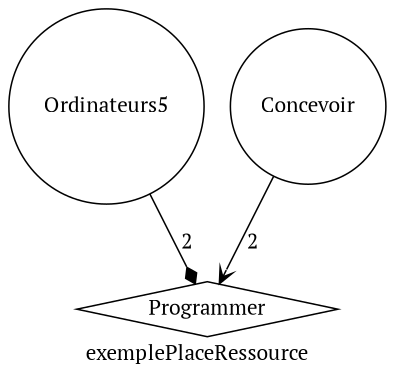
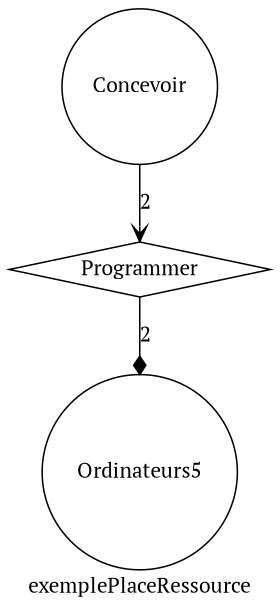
edge "Ordinateurs5" -> "Programmer": reversed
